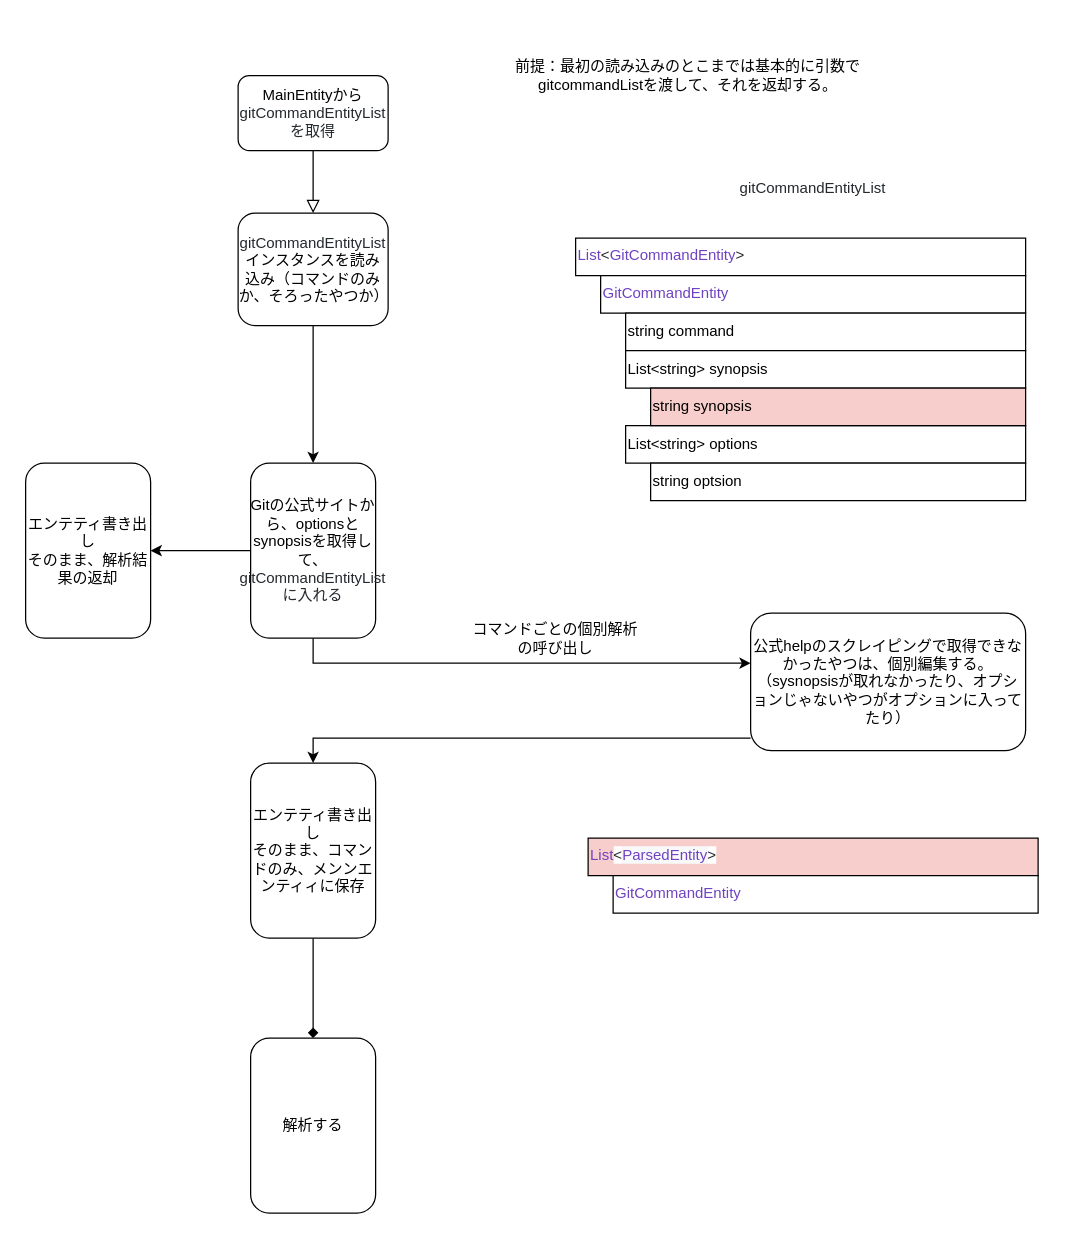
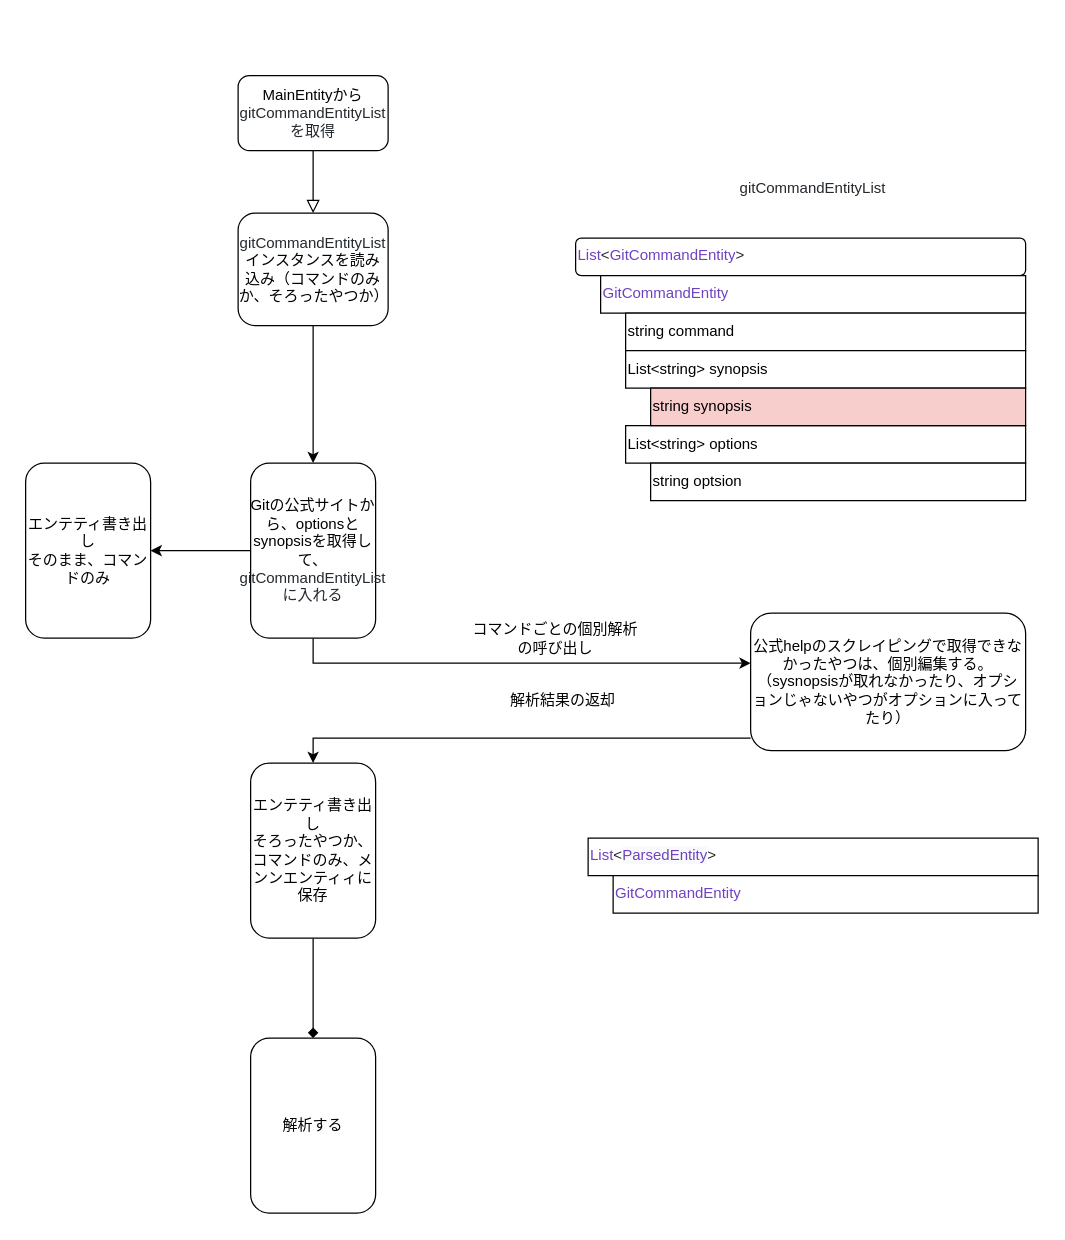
node "前提：最初の読み込みのとこまでは基本的に引数でgitcommandListを渡して、それを返却する。": removed
node "List<GitCommandEntity>": shape rectangle -> rounded rectangle
node "エンテティ書き出し そのまま、解析結果の返却": label "エンテティ書き出し そのまま、解析結果の返却" -> "エンテティ書き出し そのまま、コマンドのみ"
node "解析結果の返却": added
node "エンテティ書き出し そのまま、コマンドのみ、メンンエンティィに保存": label "エンテティ書き出し そのまま、コマンドのみ、メンンエンティィに保存" -> "エンテティ書き出し そろったやつか、コマンドのみ、メンンエンティィに保存"
node "List<ParsedEntity>": fillcolor #f8cecc -> #ffffff
